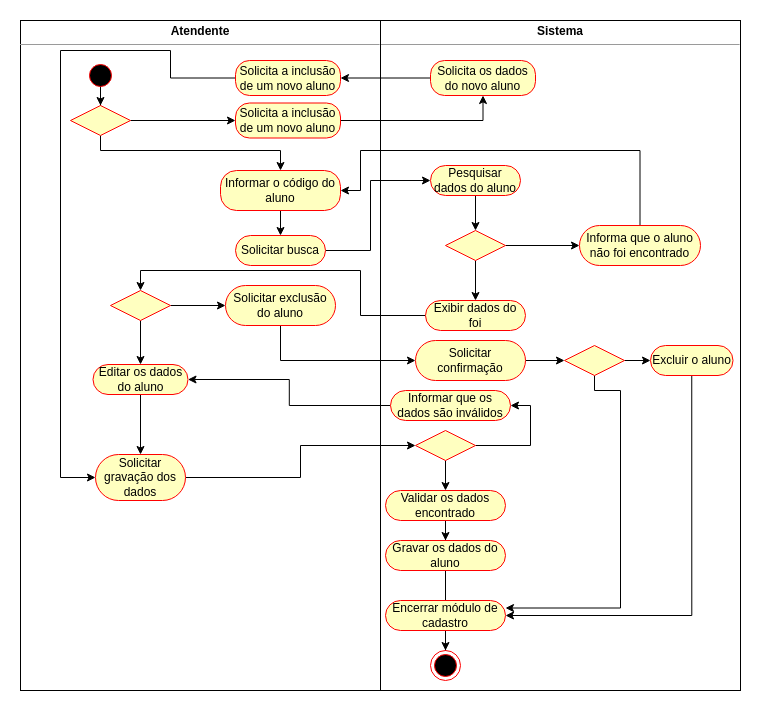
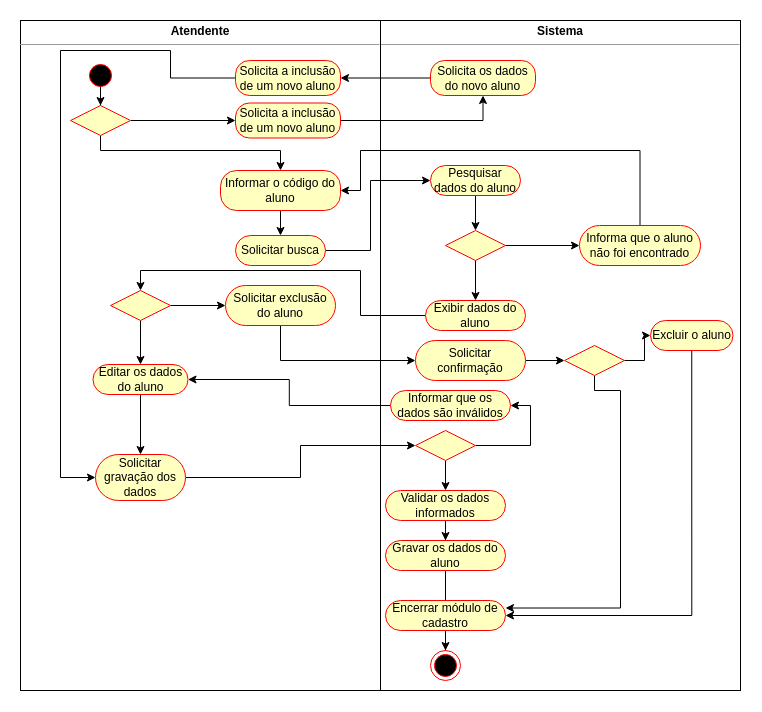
node "Exibir dados do foi": label "Exibir dados do foi" -> "Exibir dados do aluno"
node "Excluir o aluno": moved (692, 361) -> (692, 336)
node "Validar os dados encontrado": label "Validar os dados encontrado" -> "Validar os dados informados"
